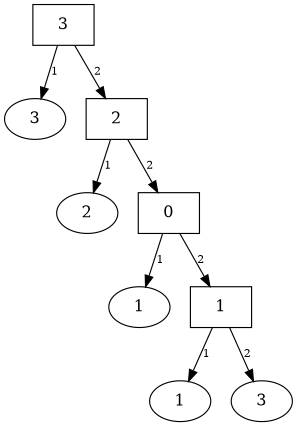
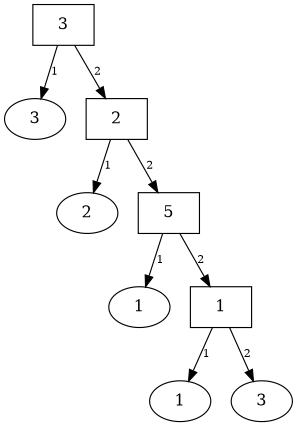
node "0": label "0" -> "5"
